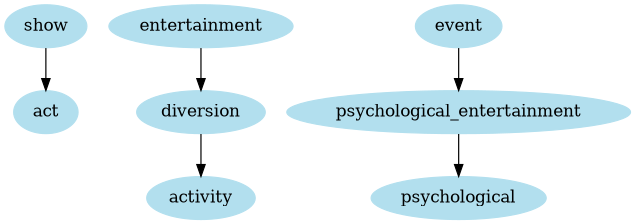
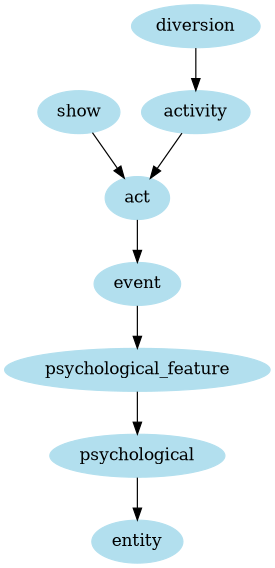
node "entertainment": removed
node "psychological_entertainment": label "psychological_entertainment" -> "psychological_feature"
edge "activity" -> "act": added
edge "act" -> "event": added
node "entity": added
